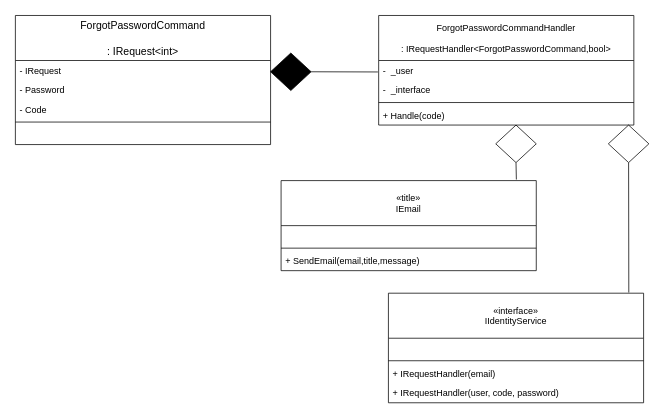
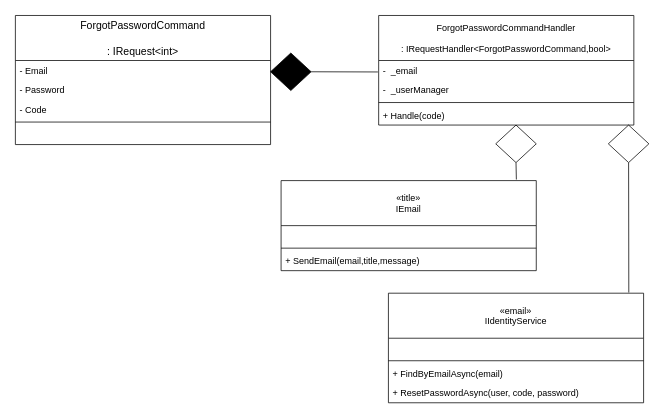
node "- IRequest": label "- IRequest" -> "- Email"
node "- _user": label "- _user" -> "- _email"
node "- _interface": label "- _interface" -> "- _userManager"
node "«interface» IIdentityService": label "«interface» IIdentityService" -> "«email» IIdentityService"
node "+ IRequestHandler(email)": label "+ IRequestHandler(email)" -> "+ FindByEmailAsync(email)"
node "+ IRequestHandler(user, code, password)": label "+ IRequestHandler(user, code, password)" -> "+ ResetPasswordAsync(user, code, password)"
